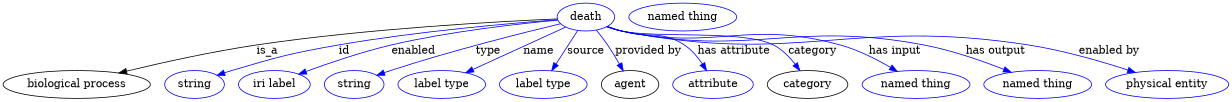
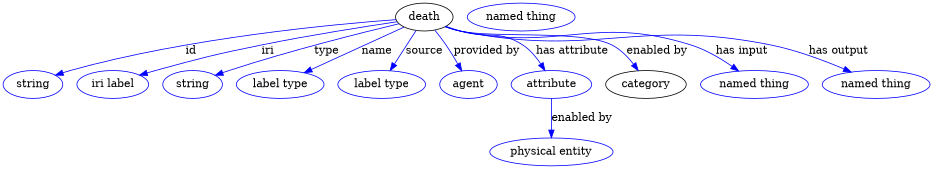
node "death": color blue -> black
edge "death" -> "physical entity": now "attribute" -> "physical entity"
edge "death" -> "iri label": label "enabled" -> "iri"
edge "death" -> "category": label "category" -> "enabled by"
node "biological process": removed
node "agent": color black -> blue
